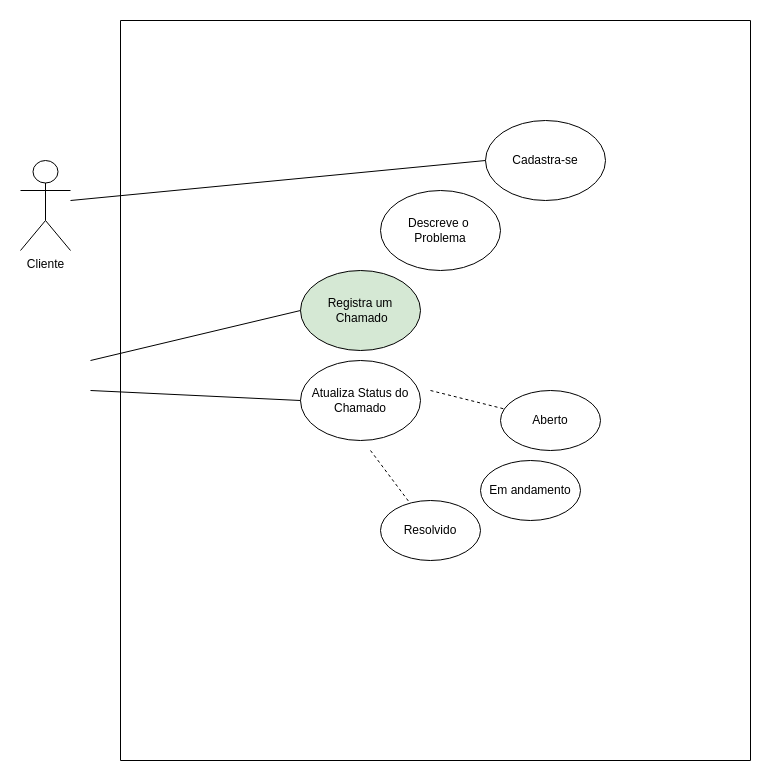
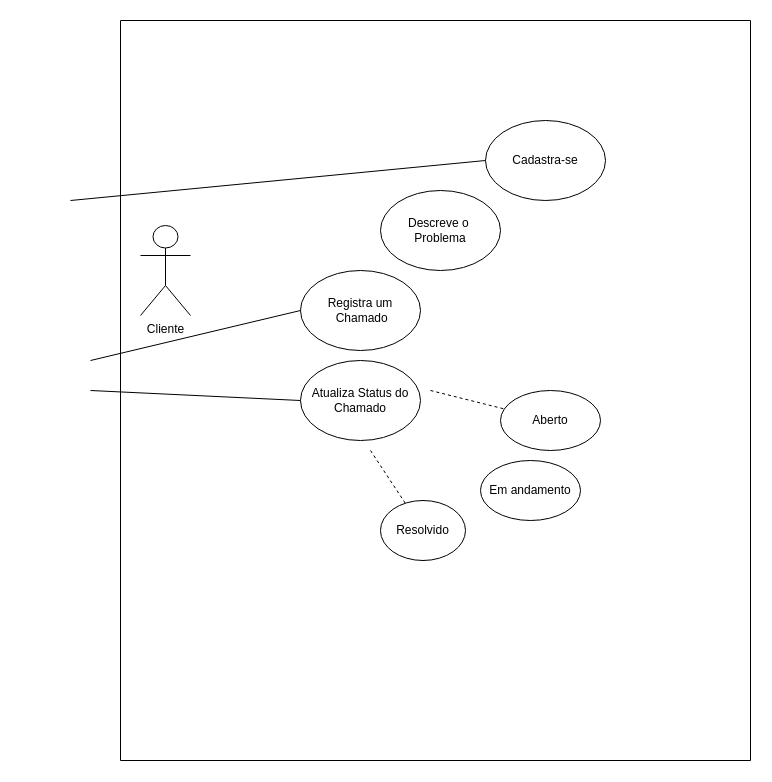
node "Cliente": moved (46, 206) -> (166, 271)
node "Registra um Chamado": fillcolor #d5e8d4 -> #ffffff
node "Resolvido": size 100x60 -> 85x60
